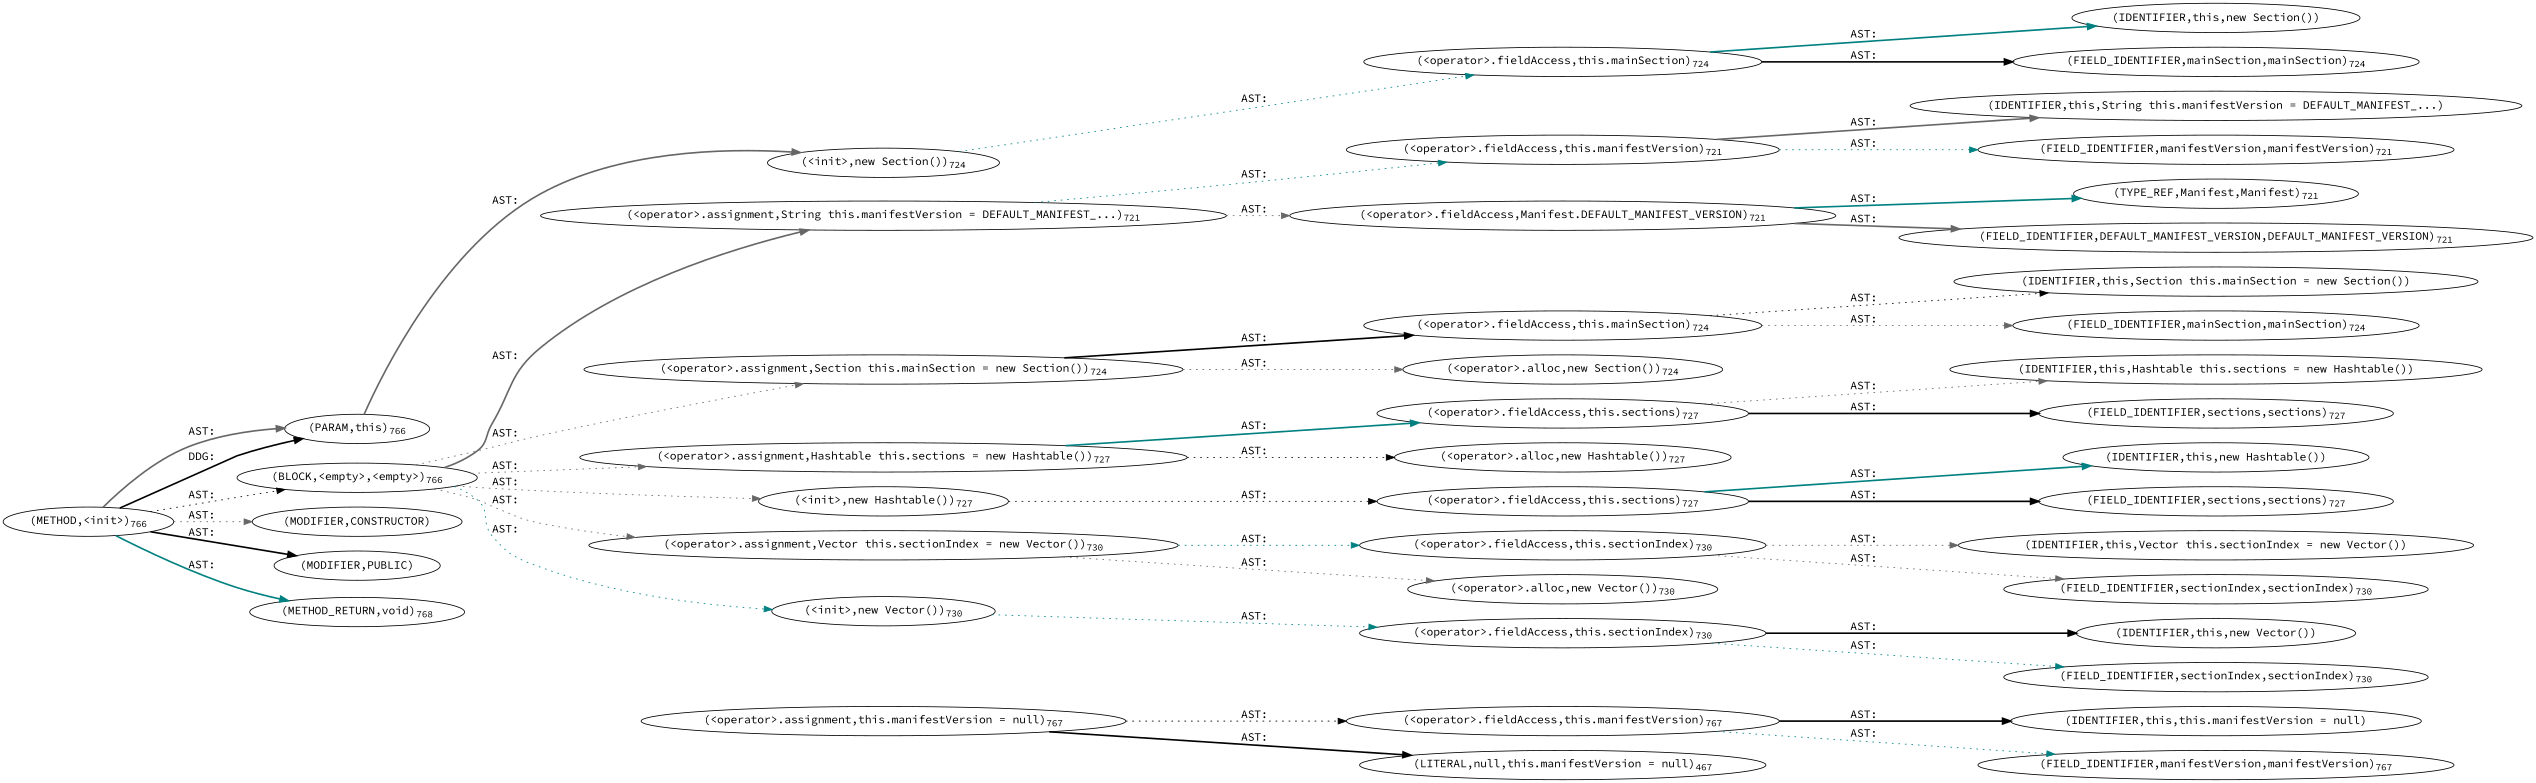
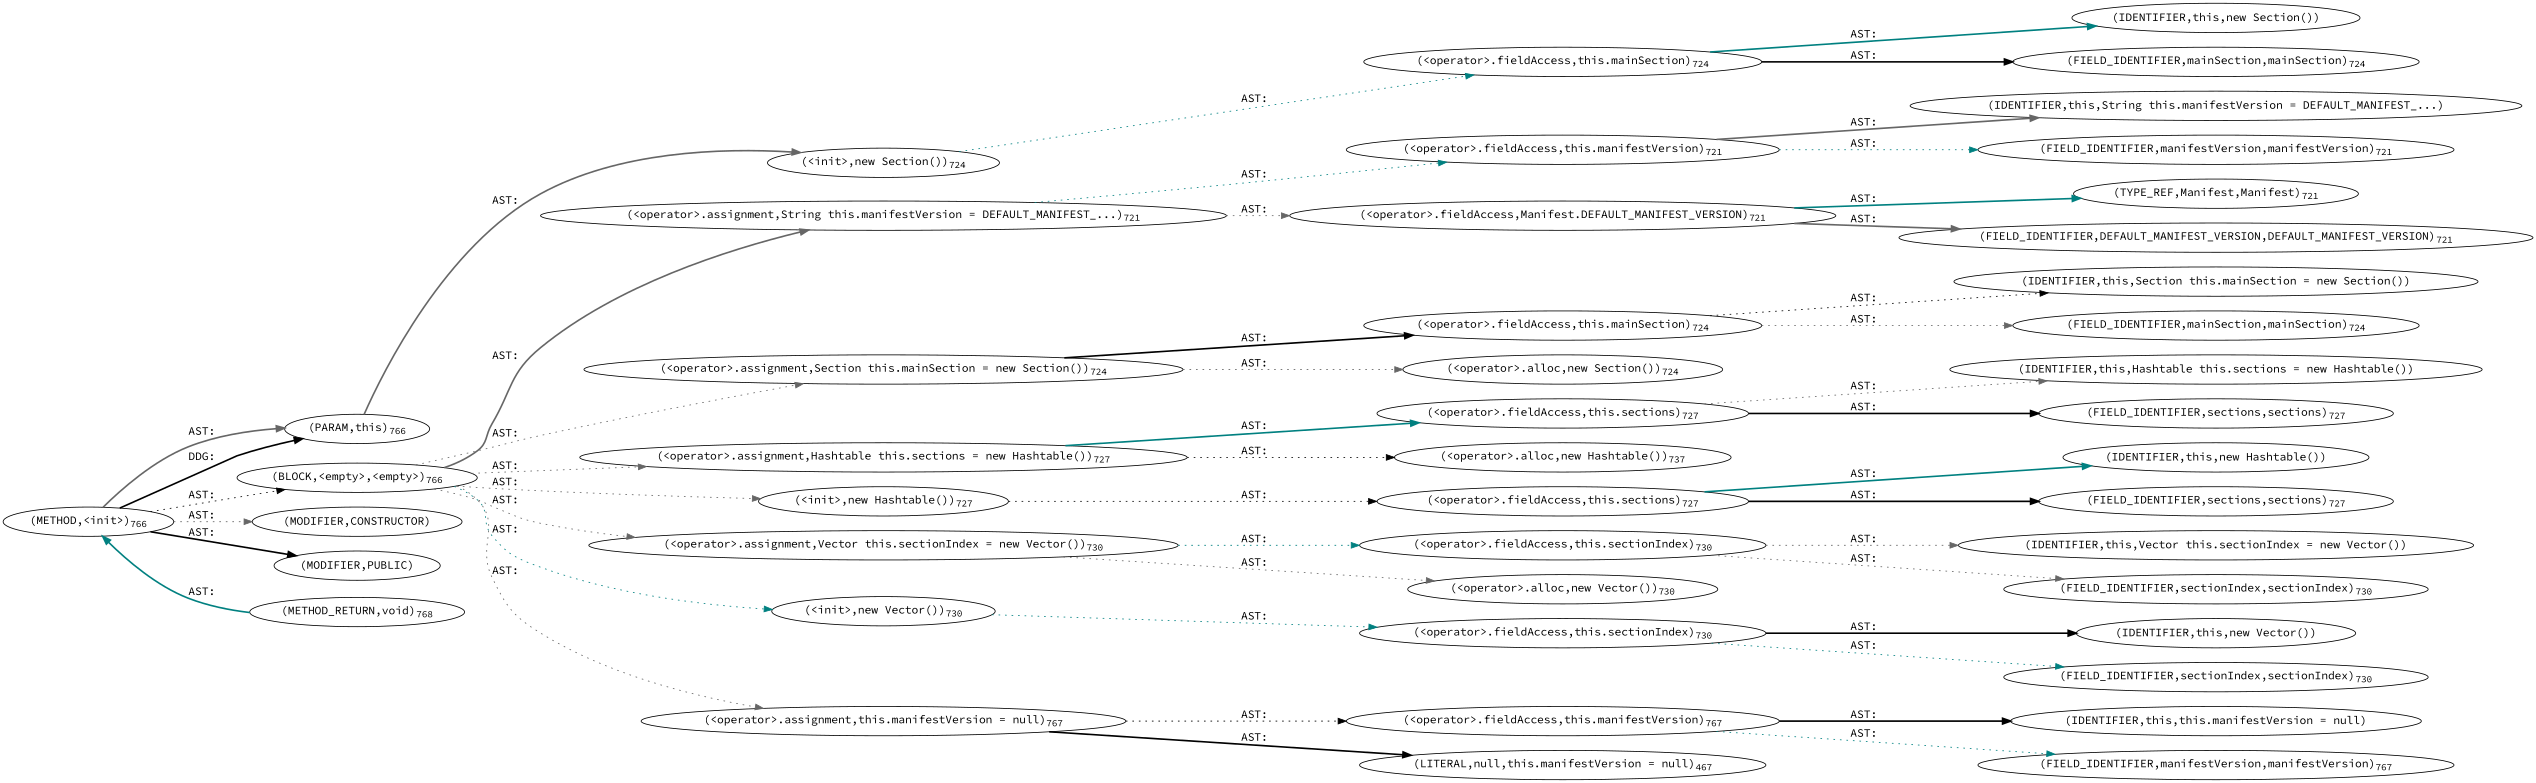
node "(<operator>.alloc,new Hashtable())": text "727" -> "737"
edge "(METHOD,<init>)" -> "(METHOD_RETURN,void)": reversed
edge "(BLOCK,<empty>,<empty>)" -> "(<operator>.assignment,this.manifestVersion = null)": added, label "AST:"
